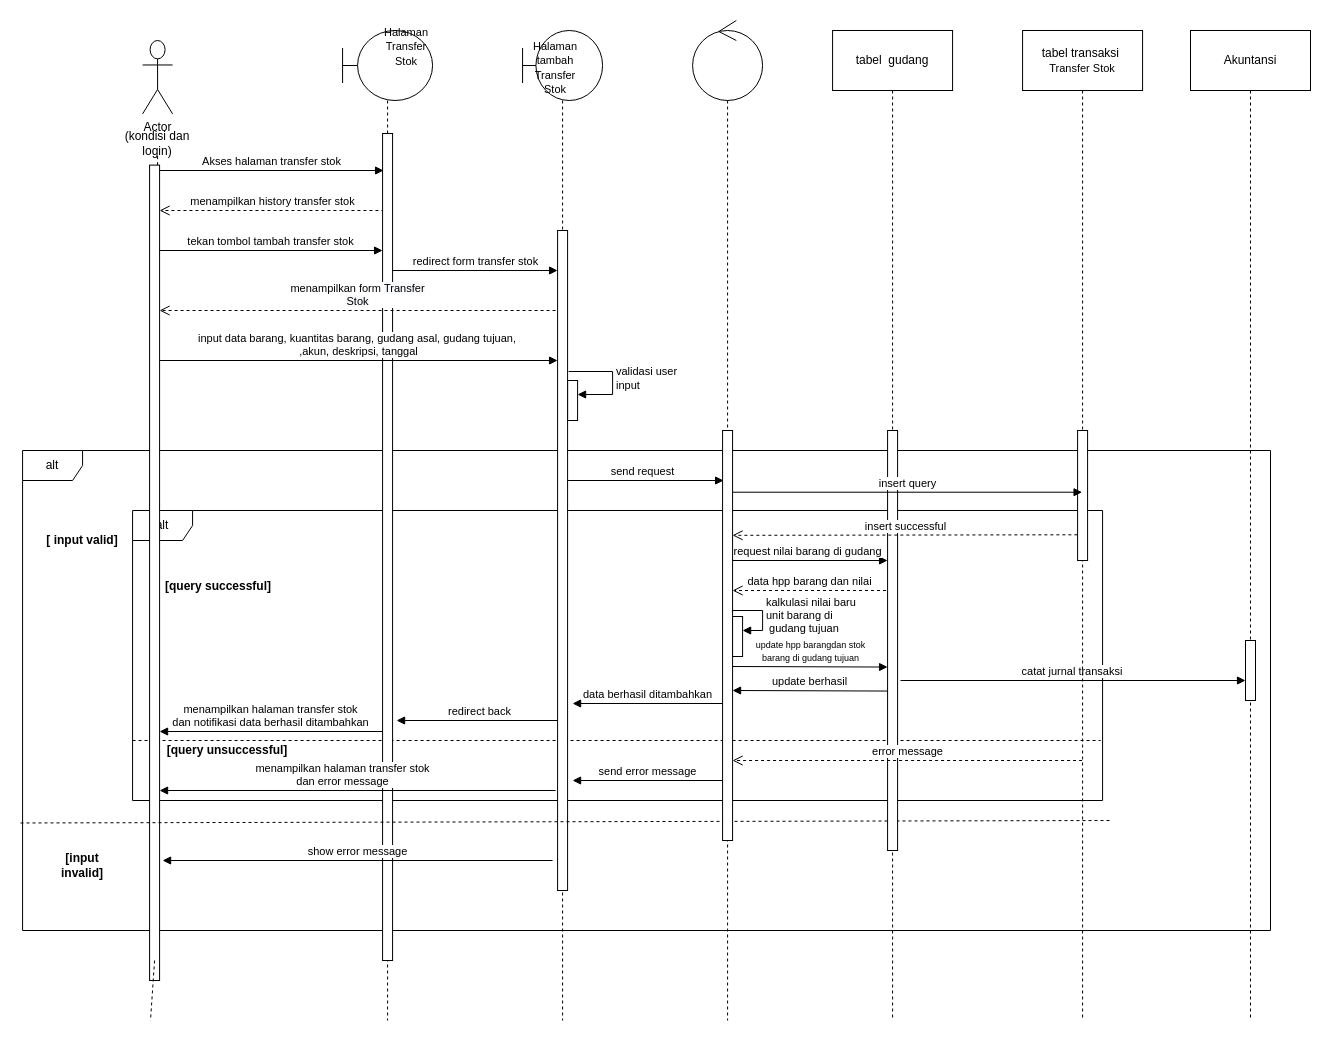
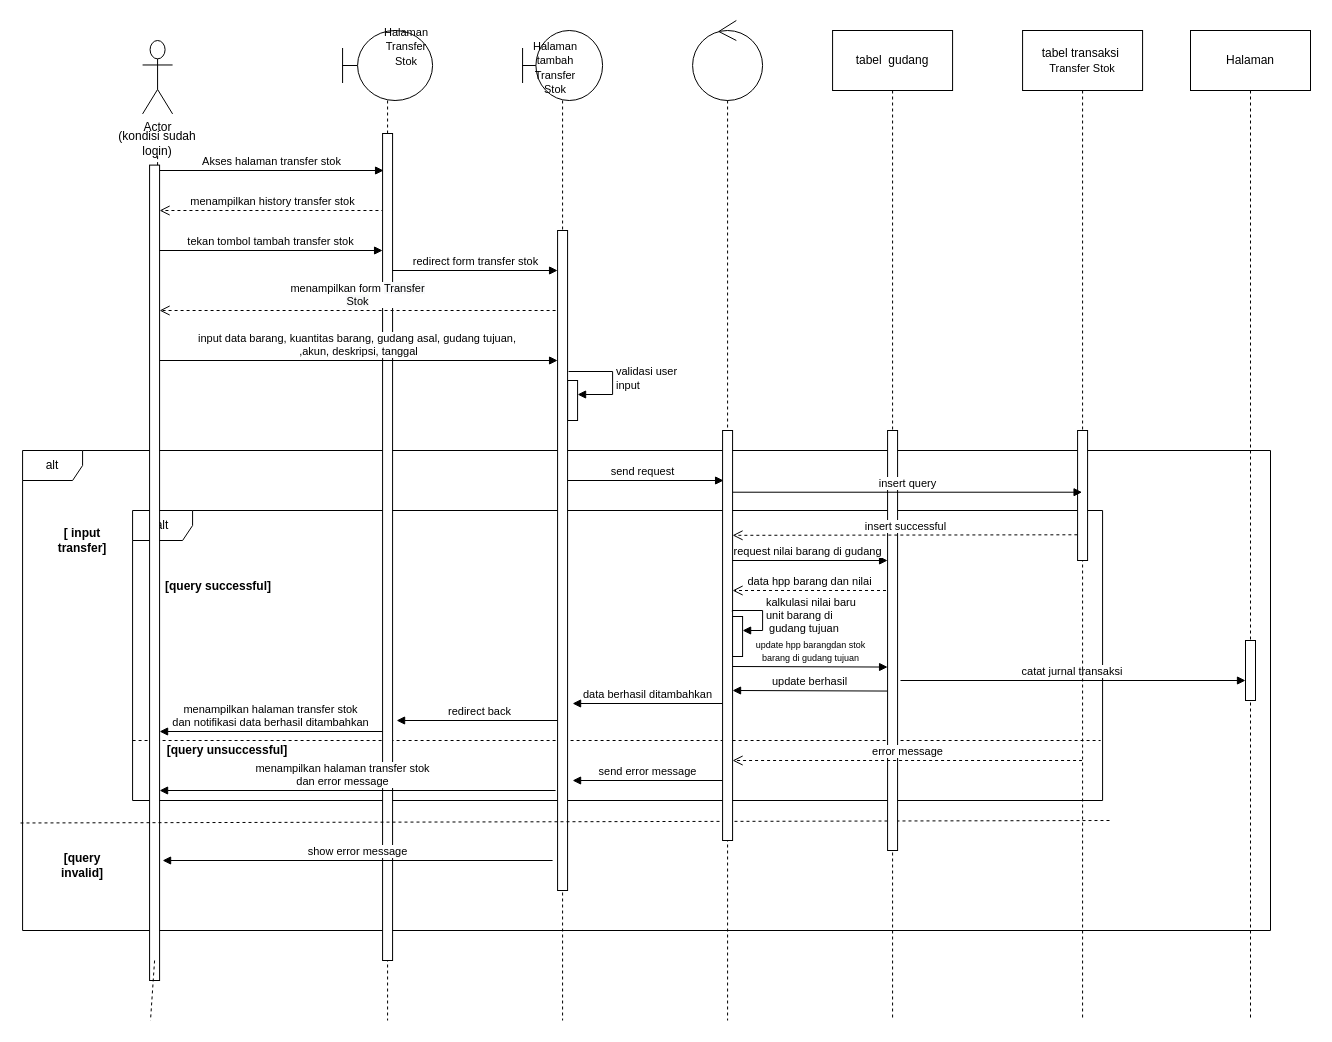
node "Akuntansi": label "Akuntansi" -> "Halaman"
node "(kondisi dan login)": label "(kondisi dan login)" -> "(kondisi sudah login)"
node "[ input valid]": label "[ input valid]" -> "[ input transfer]"
node "[input invalid]": label "[input invalid]" -> "[query invalid]"
